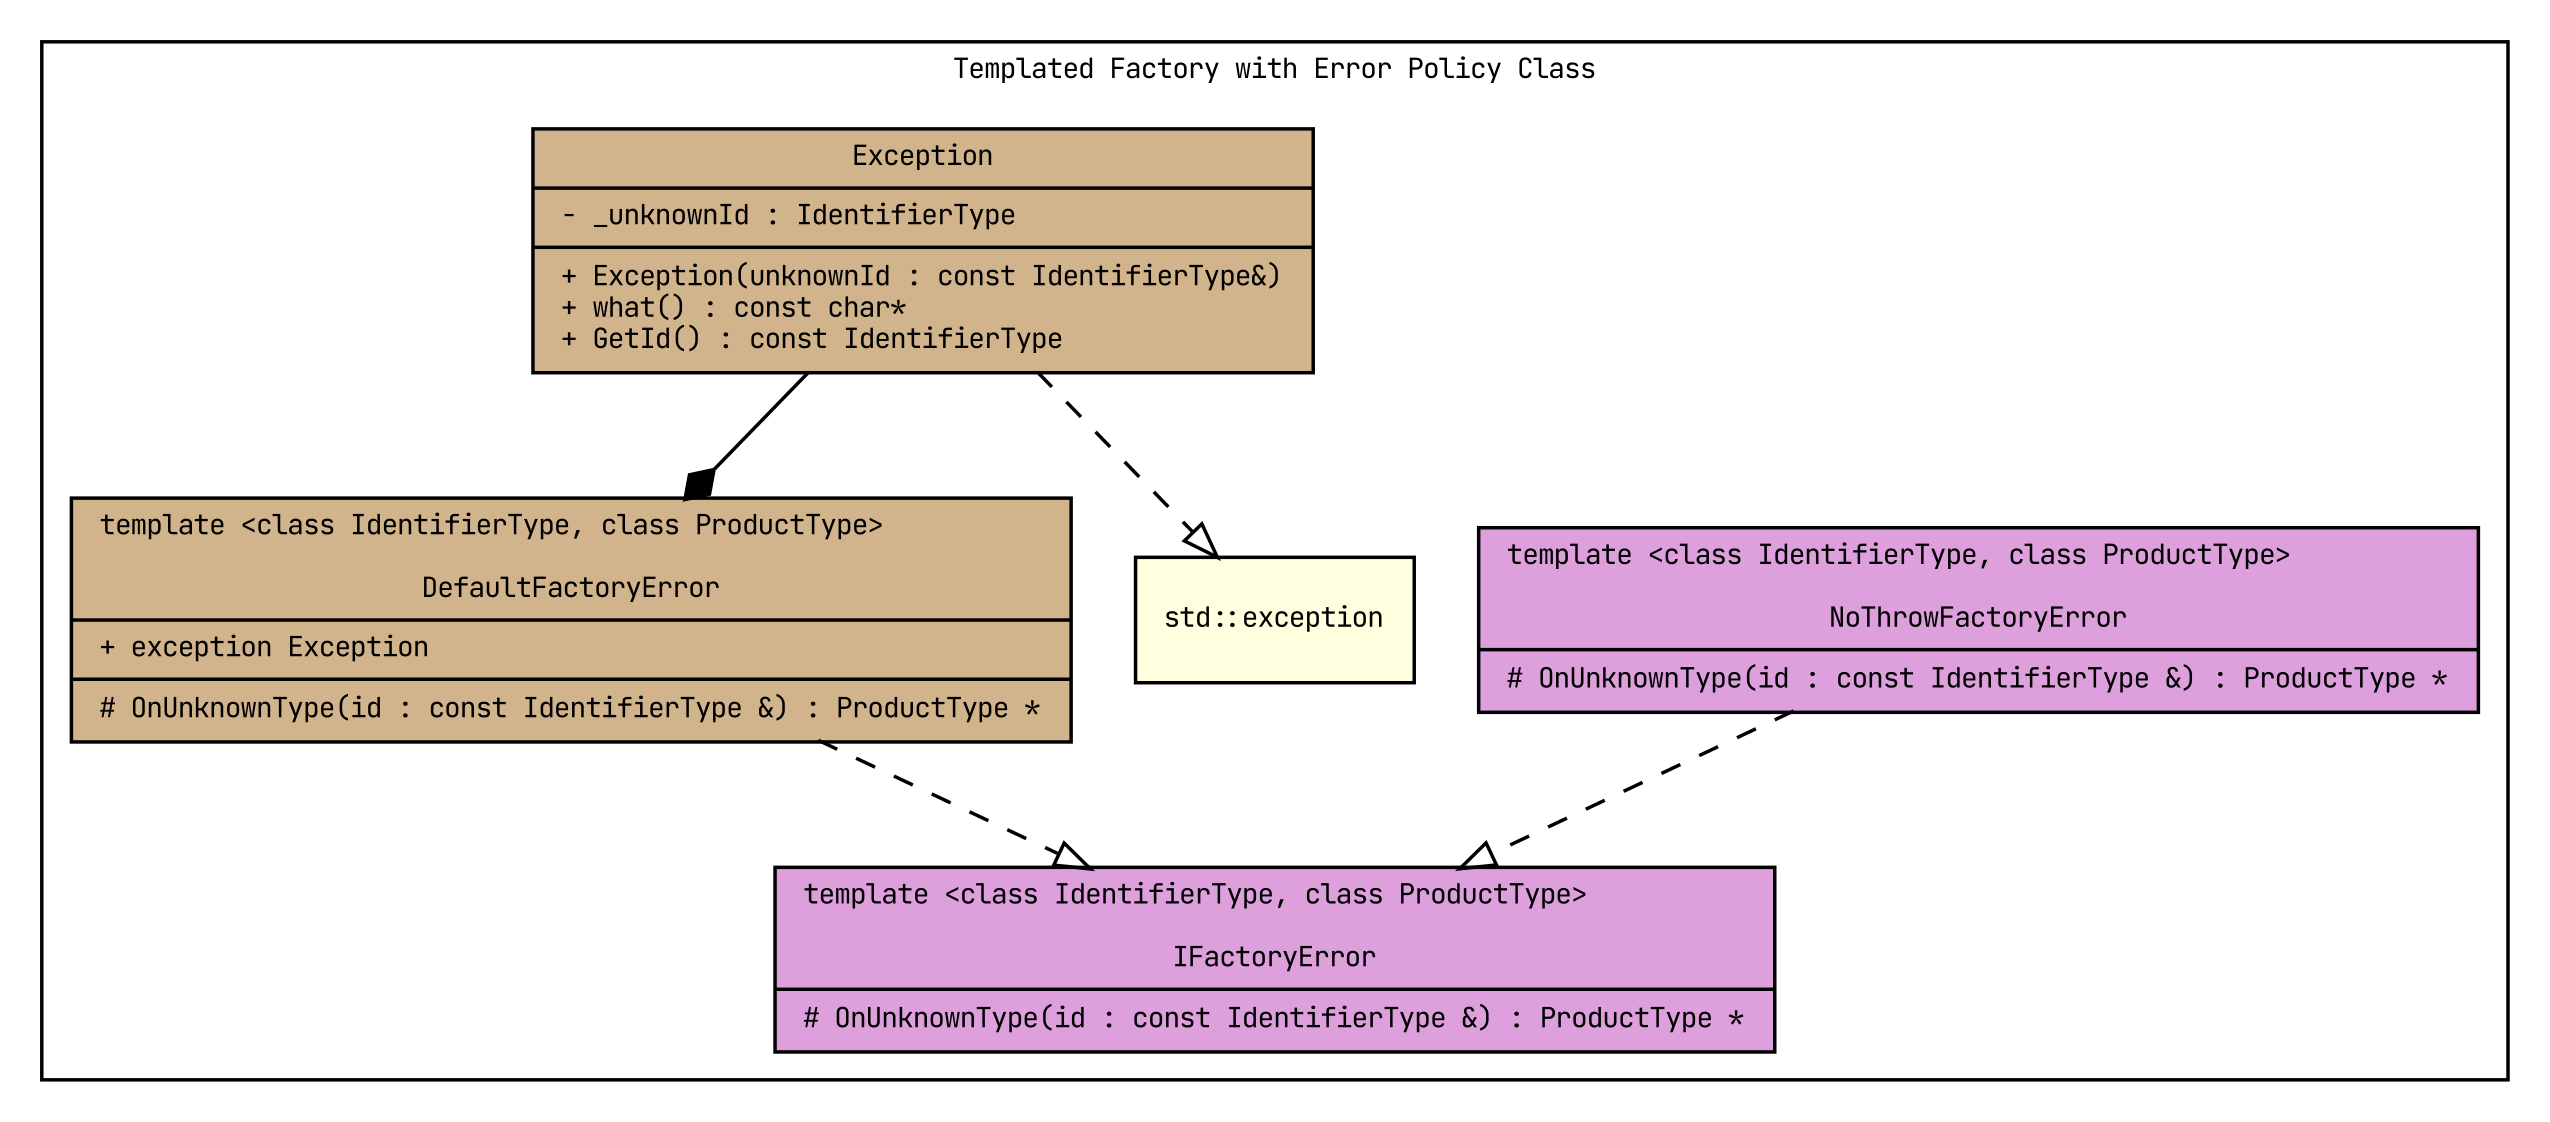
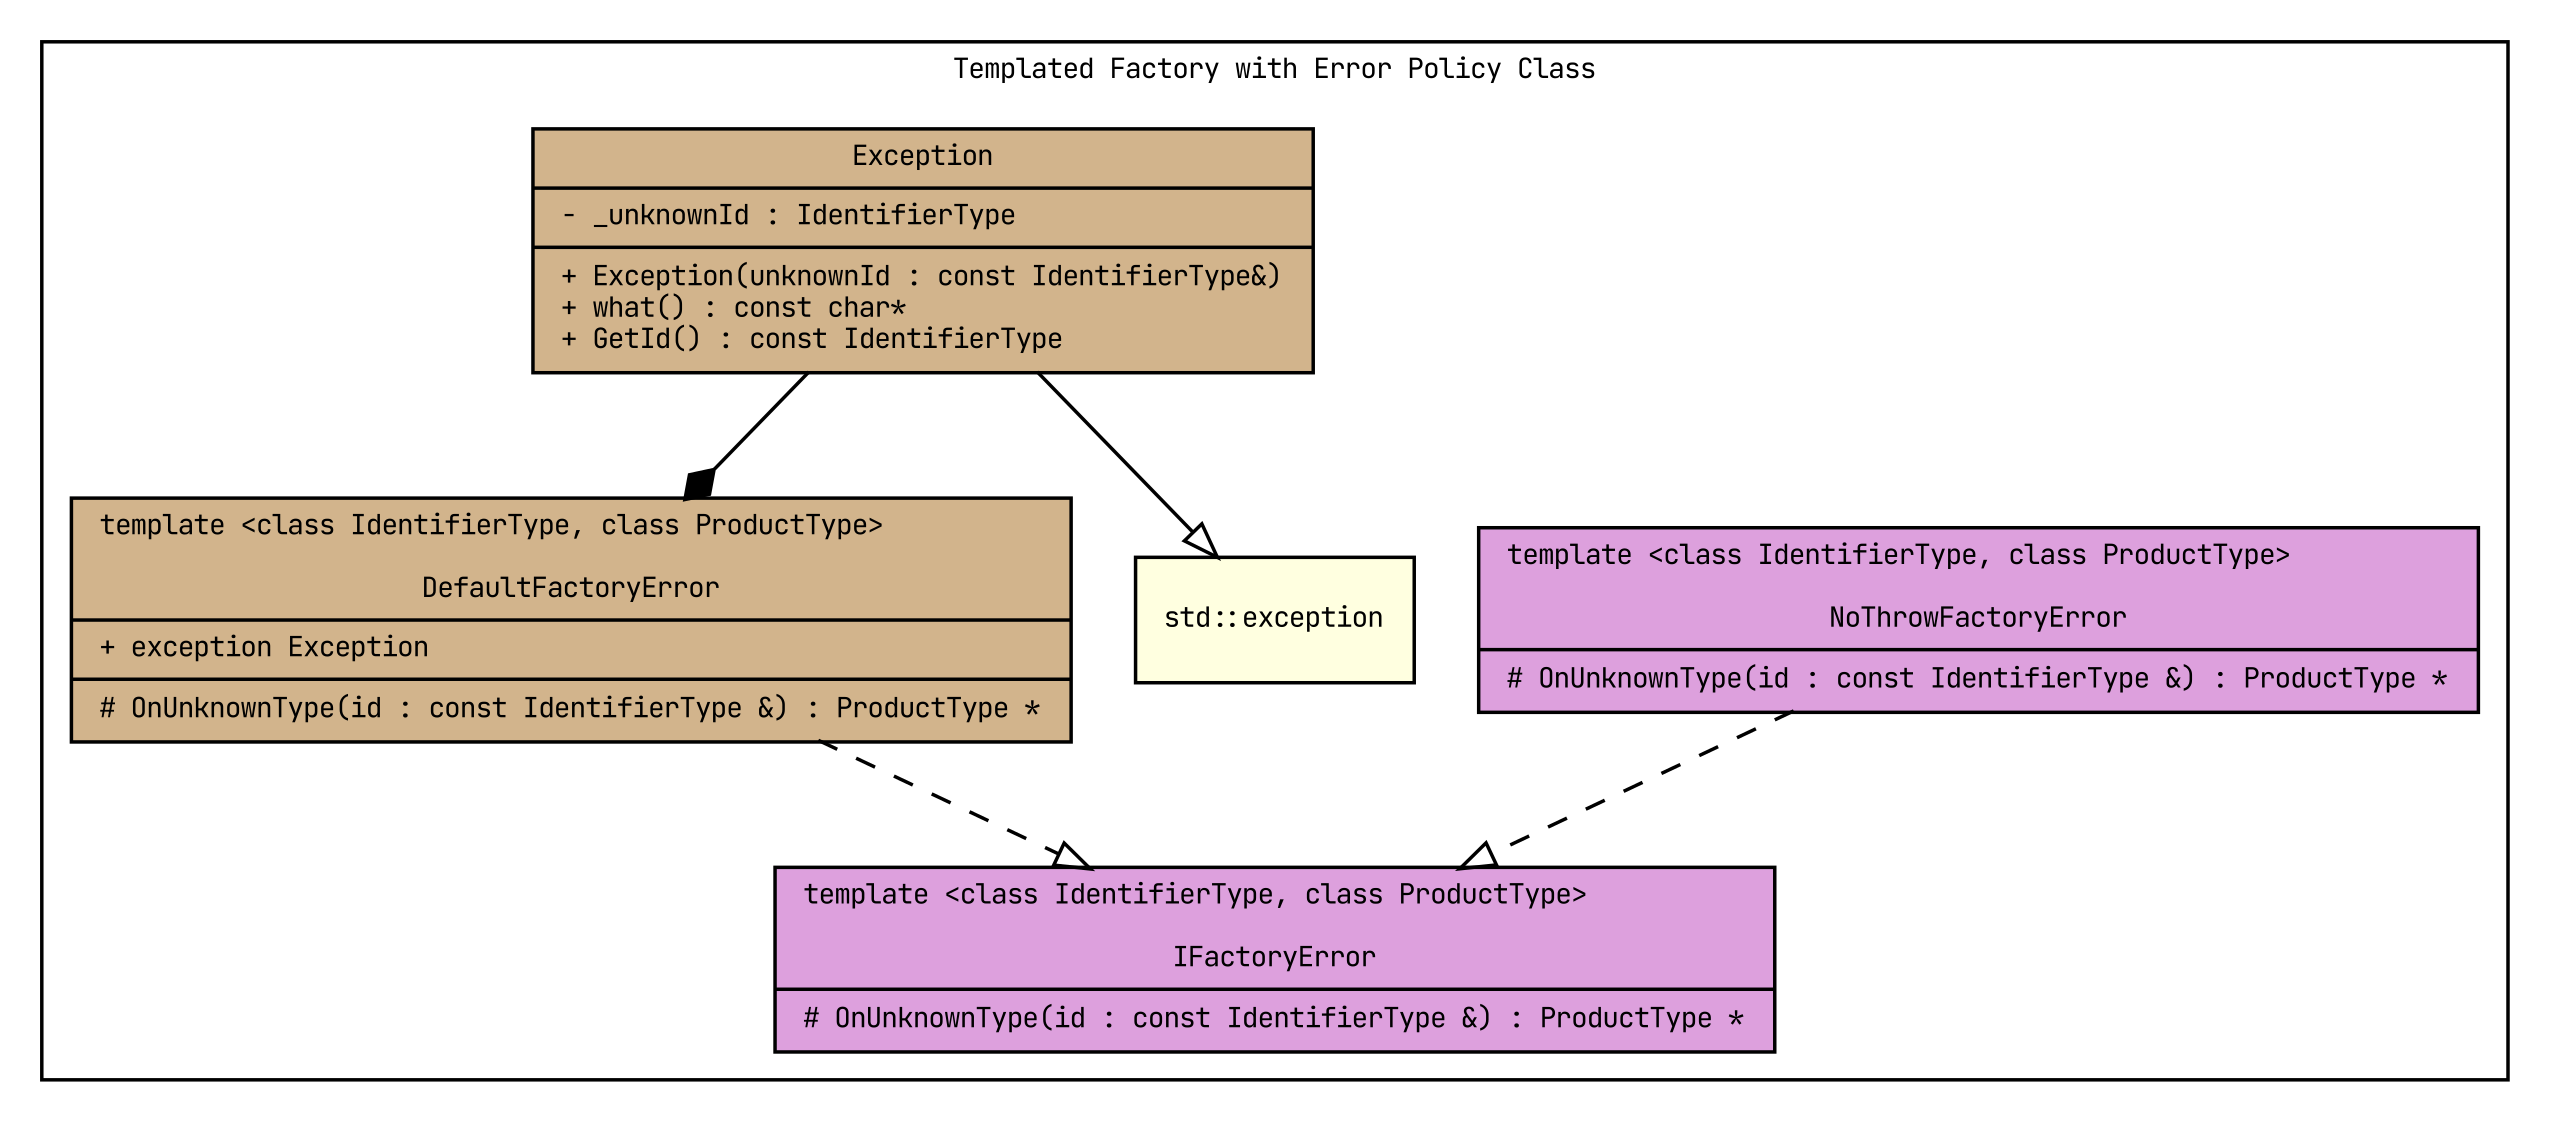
edge "Exception" -> "std::exception": style dashed -> solid
